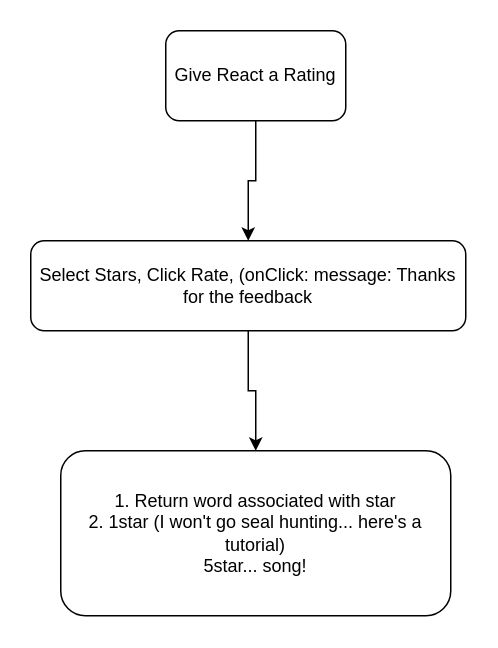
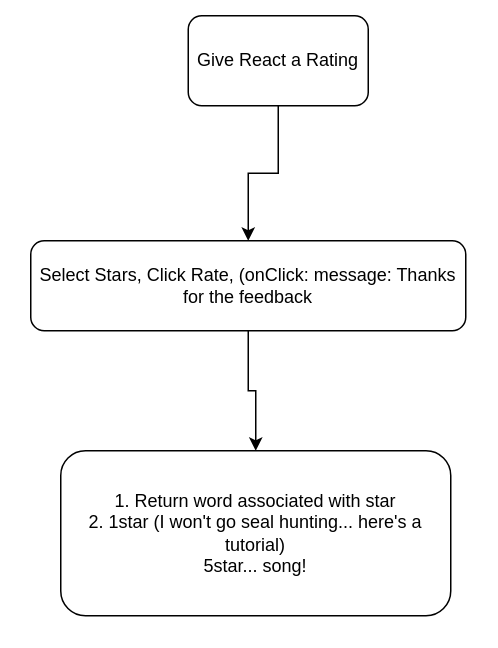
node "Give React a Rating": moved (256, 76) -> (278, 61)
